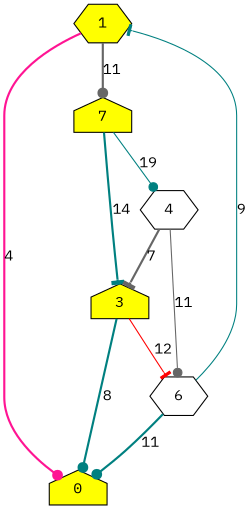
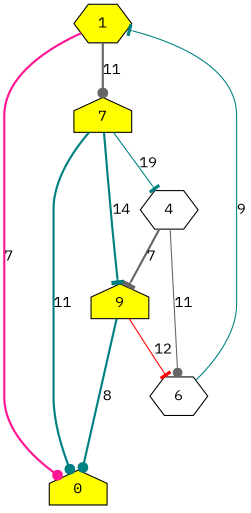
edge "7" -> "4": arrowhead dot -> tee
edge "1" -> "0": label "4" -> "7"
node "3": label "3" -> "9"
edge "6" -> "0": now "7" -> "0"
